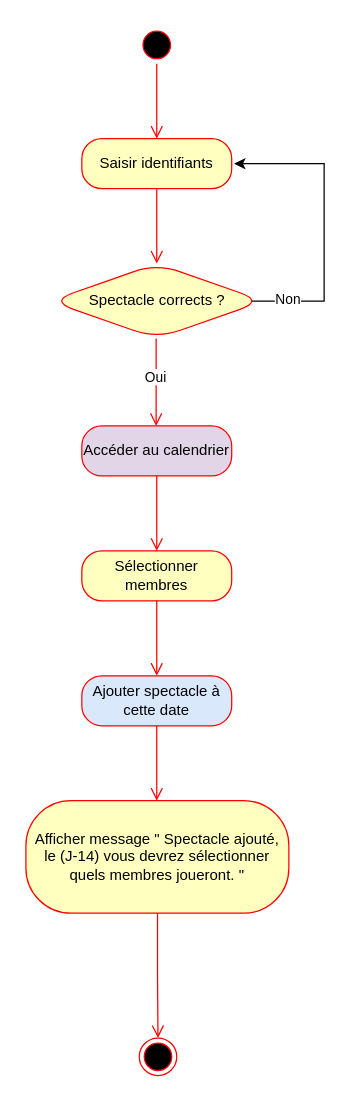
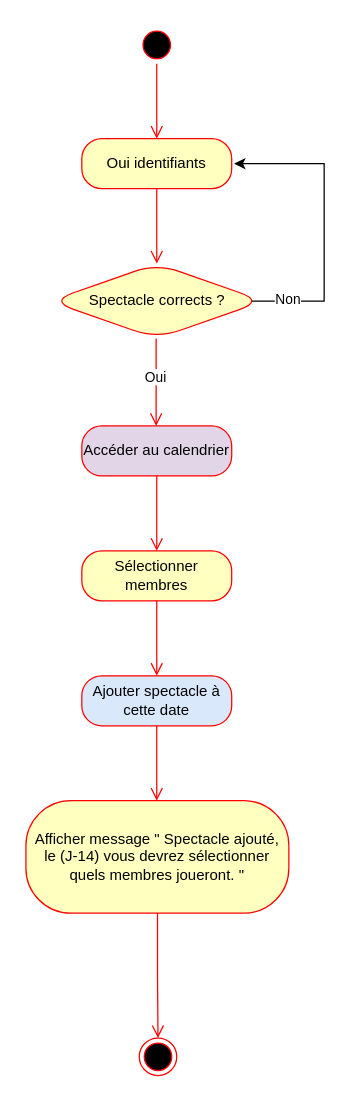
node "Saisir identifiants": label "Saisir identifiants" -> "Oui identifiants"
